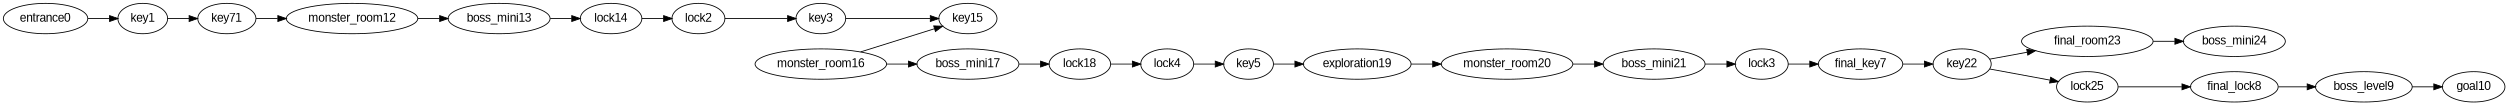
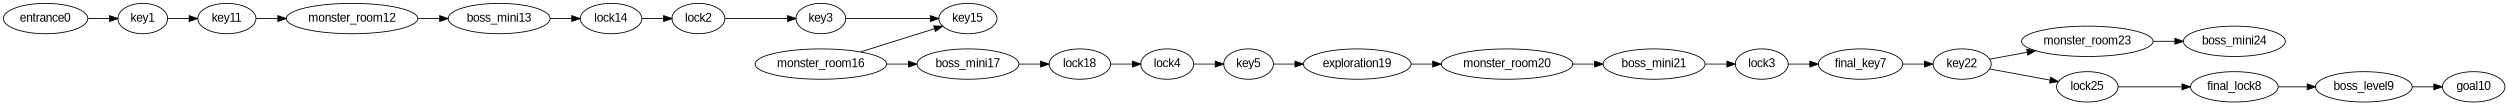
node "key71": label "key71" -> "key11"
node "final_room23": label "final_room23" -> "monster_room23"
